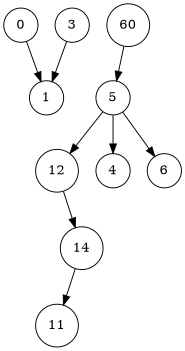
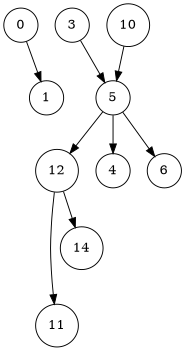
node "60": label "60" -> "10"
edge "3" -> "1": now "3" -> "5"
edge "14" -> "11": now "12" -> "11"
